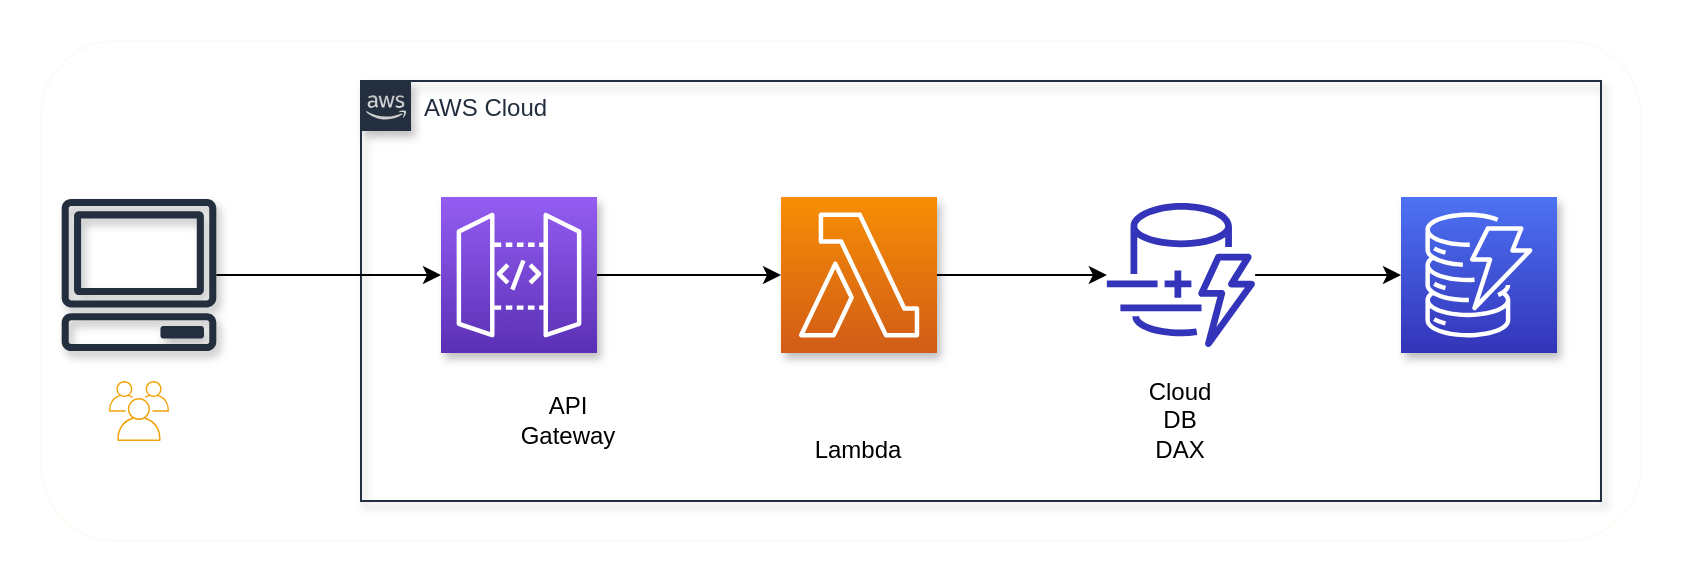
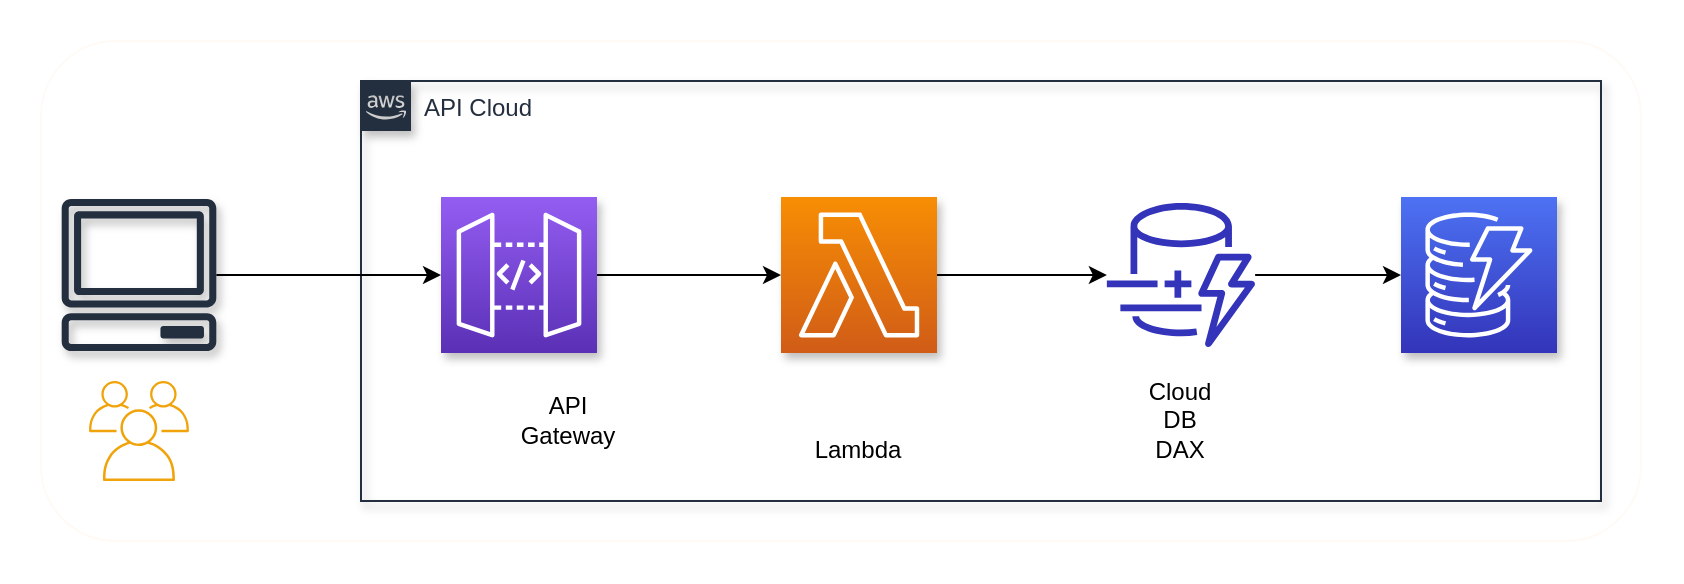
node "AWS Cloud": label "AWS Cloud" -> "API Cloud"
node "users": size 100x60 -> 100x100
